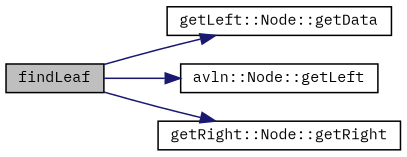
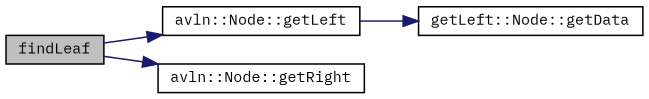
edge "findLeaf" -> "getLeft::Node::getData": now "avln::Node::getLeft" -> "getLeft::Node::getData"
node "getRight::Node::getRight": label "getRight::Node::getRight" -> "avln::Node::getRight"
